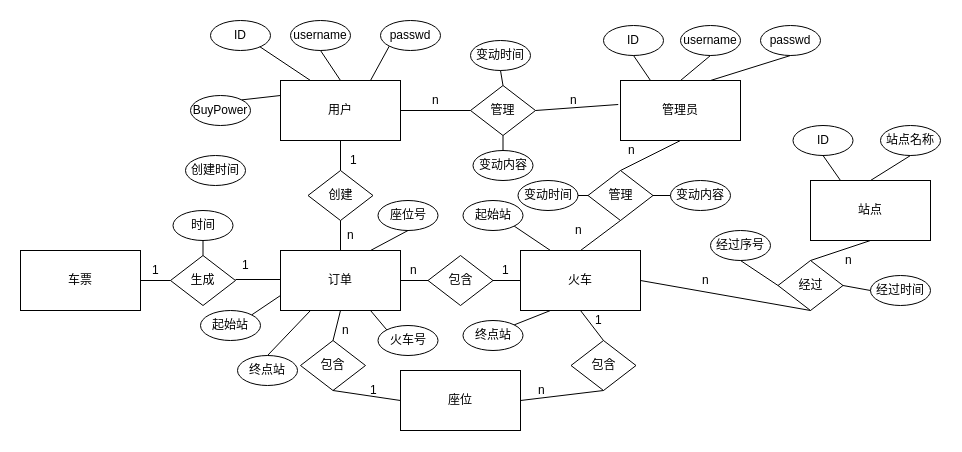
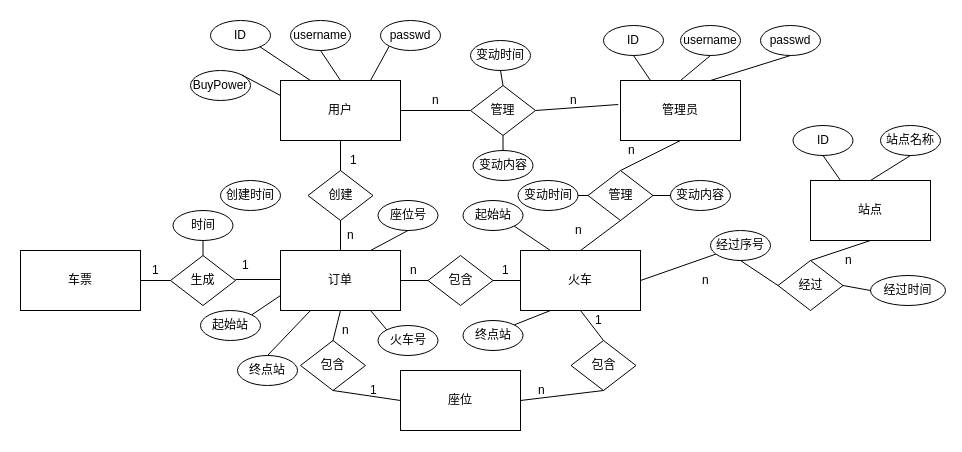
node "BuyPower": moved (221, 111) -> (221, 86)
node "创建时间": moved (216, 171) -> (251, 196)
node "经过时间": size 60x30 -> 75x30
edge "火车" -- "经过": now "火车" -- "经过序号"
